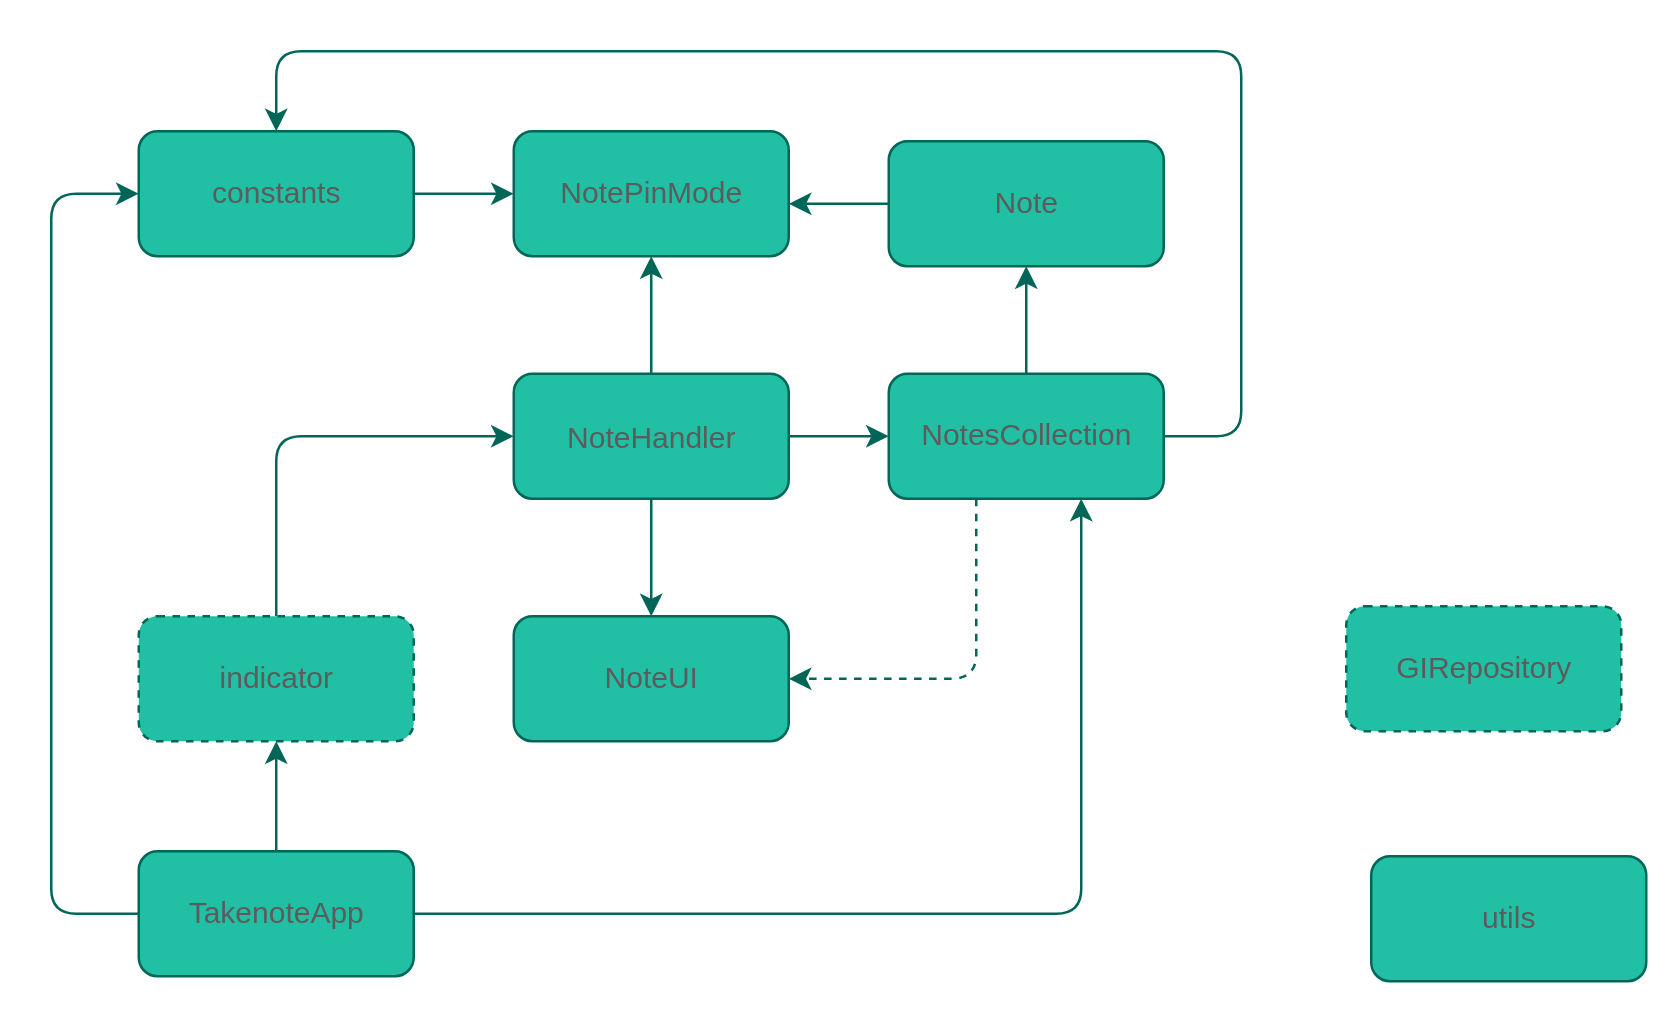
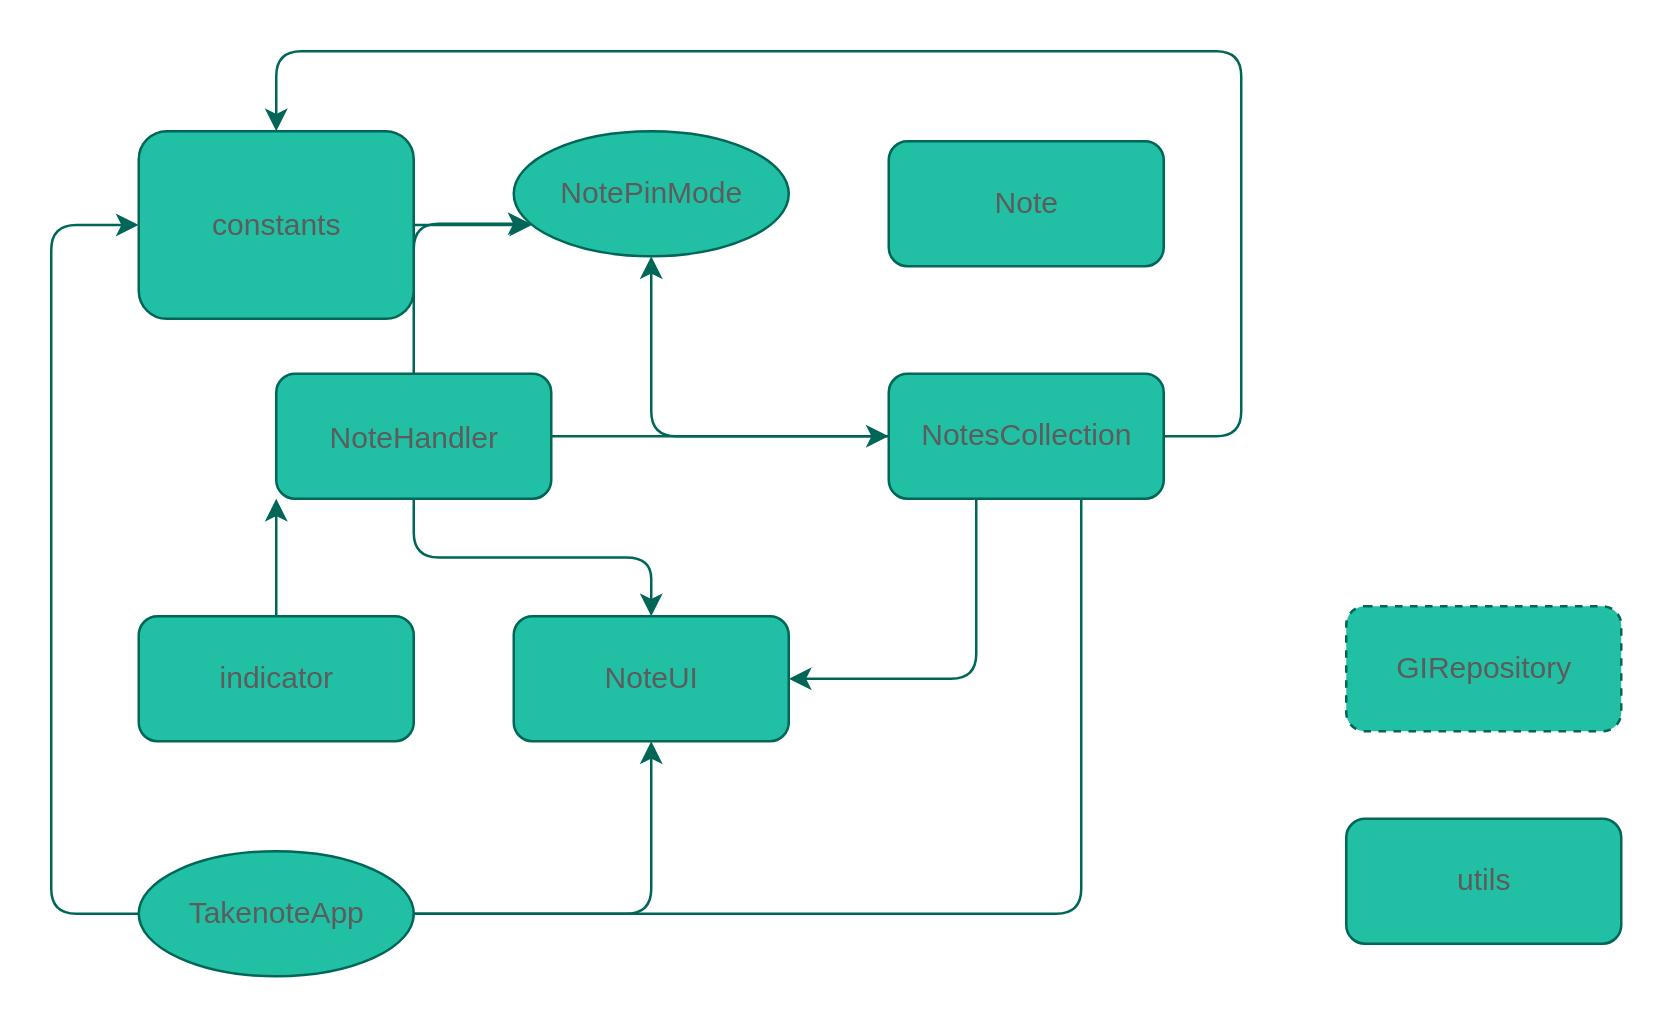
node "constants": size 275x125 -> 275x188
node "NotePinMode": shape rounded rectangle -> ellipse
edge "Note" -> "NotePinMode": removed
edge "NotesCollection" -> "Note": now "NotesCollection" -> "NotePinMode"
node "NoteHandler": moved (651, 436) -> (414, 436)
edge "TakenoteApp" -> "NotesCollection": arrowhead classic -> none
edge "NotesCollection" -> "NoteUI": style dashed -> solid
node "indicator": style dashed -> solid
edge "TakenoteApp" -> "indicator": now "TakenoteApp" -> "NoteUI"
node "TakenoteApp": shape rounded rectangle -> ellipse
node "utils": moved (1509, 919) -> (1484, 881)
